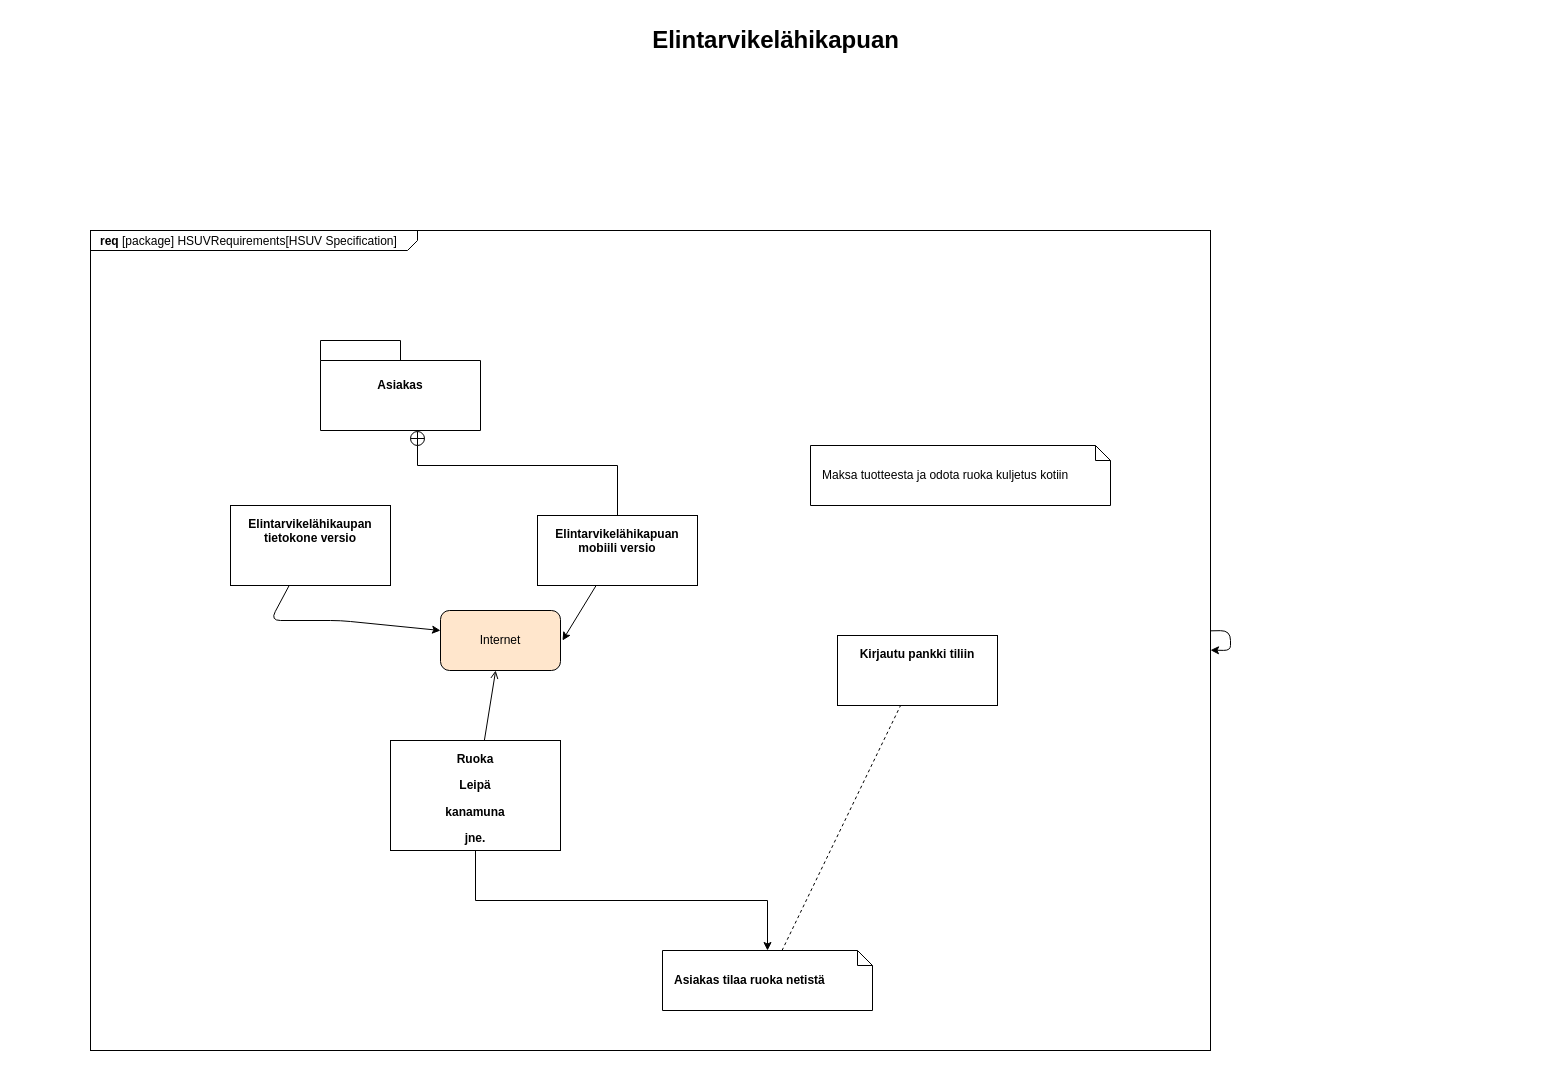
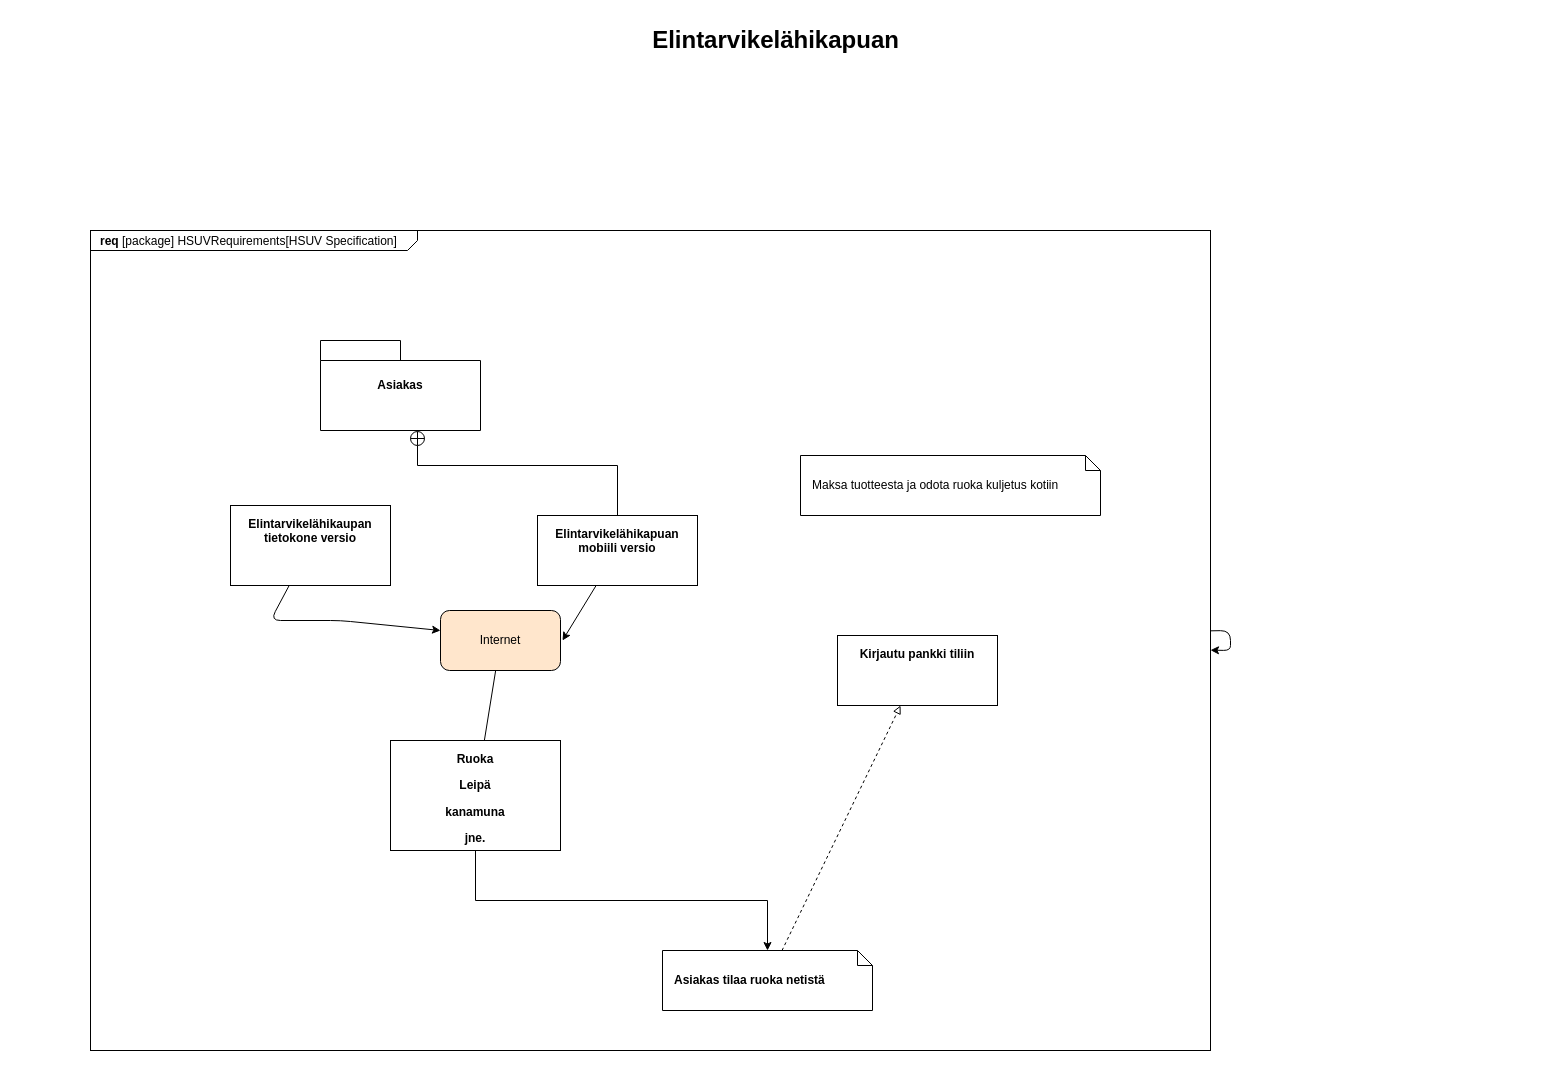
node "Maksa tuotteesta ja odota ruoka kuljetus kotiin": moved (961, 476) -> (951, 486)
edge "Ruoka Leipä kanamuna jne." -> "Internet": arrowhead open -> none
edge "Kirjautu pankki tiliin" -- "Asiakas tilaa ruoka netistä": arrowhead none -> block
